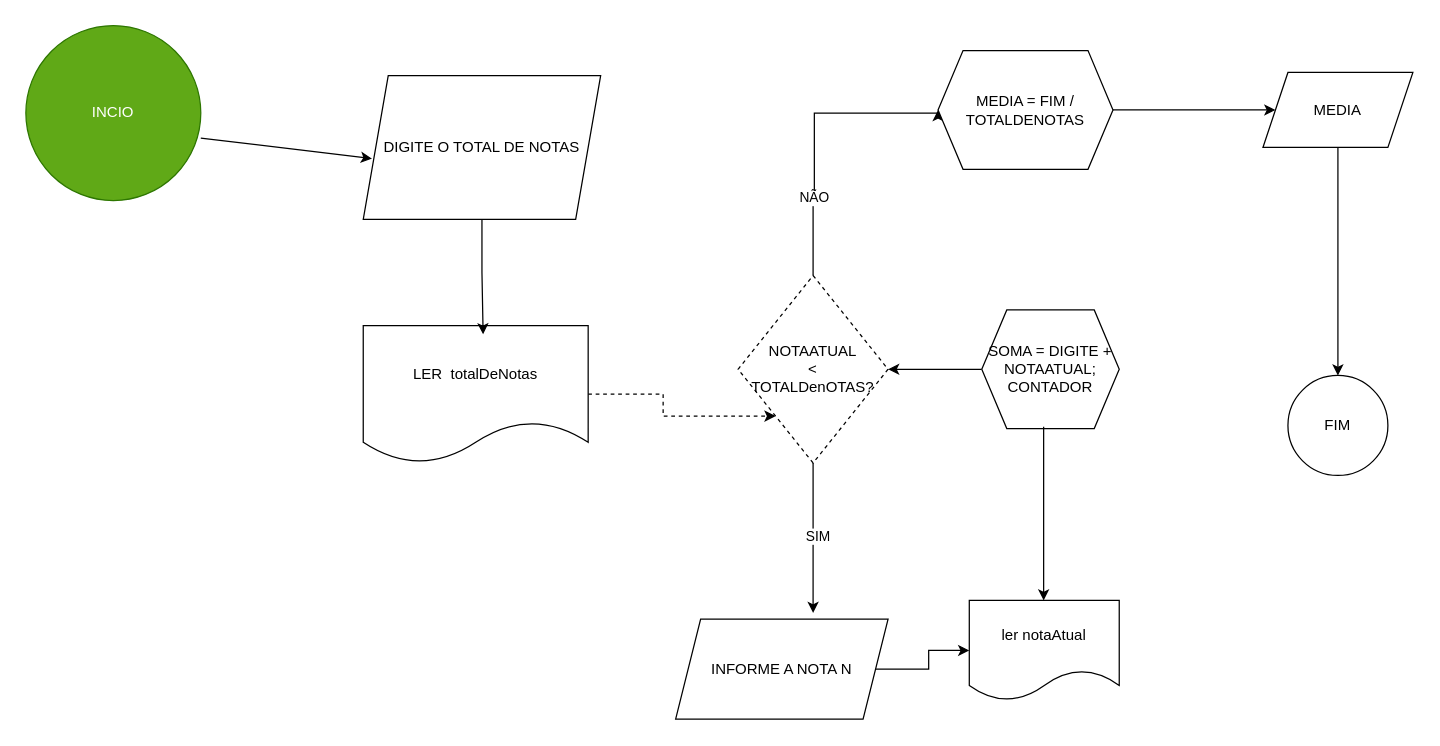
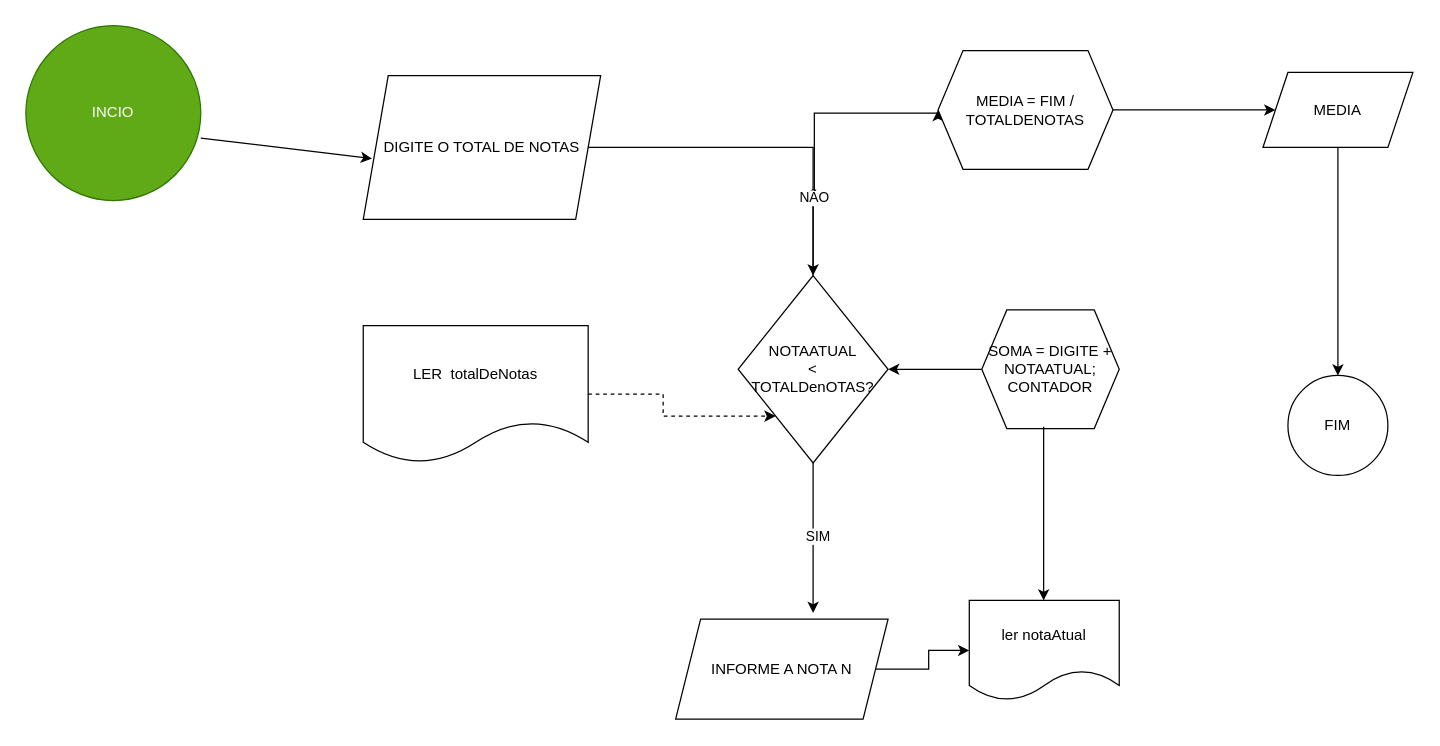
edge "DIGITE O TOTAL DE NOTAS" -> "LER totalDeNotas": now "DIGITE O TOTAL DE NOTAS" -> "NOTAATUAL < TOTALDenOTAS?"
node "NOTAATUAL < TOTALDenOTAS?": style dashed -> solid
